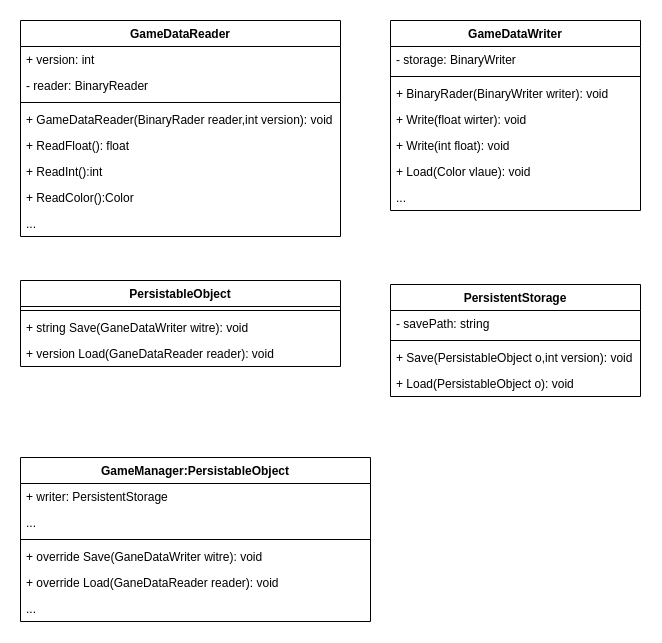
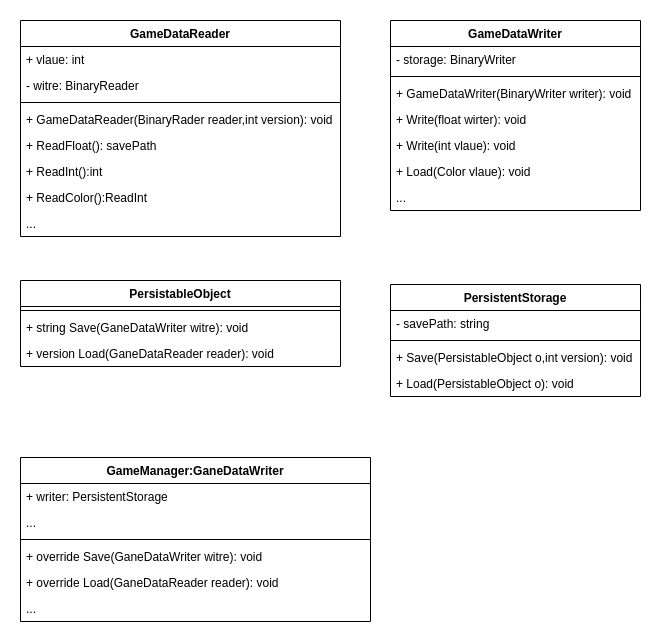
node "+ version: int": label "+ version: int" -> "+ vlaue: int"
node "- reader: BinaryReader": label "- reader: BinaryReader" -> "- witre: BinaryReader"
node "+ BinaryRader(BinaryWriter writer): void": label "+ BinaryRader(BinaryWriter writer): void" -> "+ GameDataWriter(BinaryWriter writer): void"
node "+ ReadFloat(): float": label "+ ReadFloat(): float" -> "+ ReadFloat(): savePath"
node "+ Write(int float): void": label "+ Write(int float): void" -> "+ Write(int vlaue): void"
node "+ ReadColor():Color": label "+ ReadColor():Color" -> "+ ReadColor():ReadInt"
node "GameManager:PersistableObject": label "GameManager:PersistableObject" -> "GameManager:GaneDataWriter"
